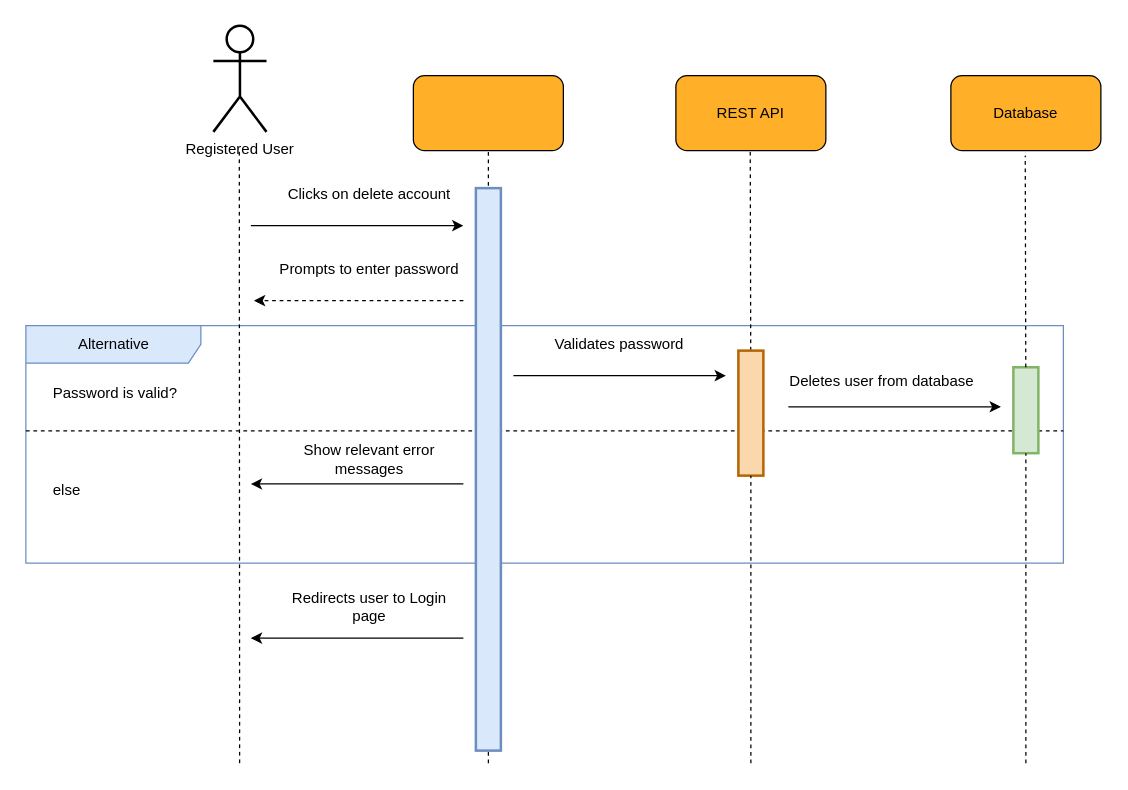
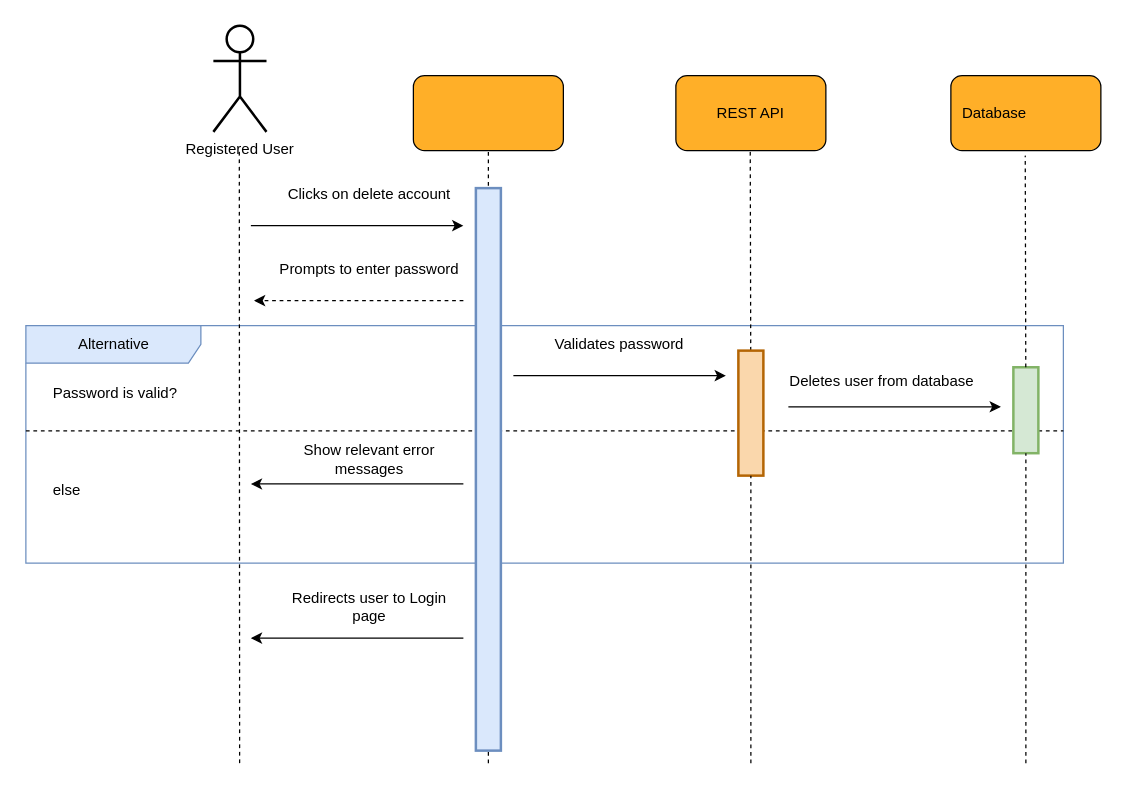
node "Database": moved (1026, 113) -> (994, 113)
